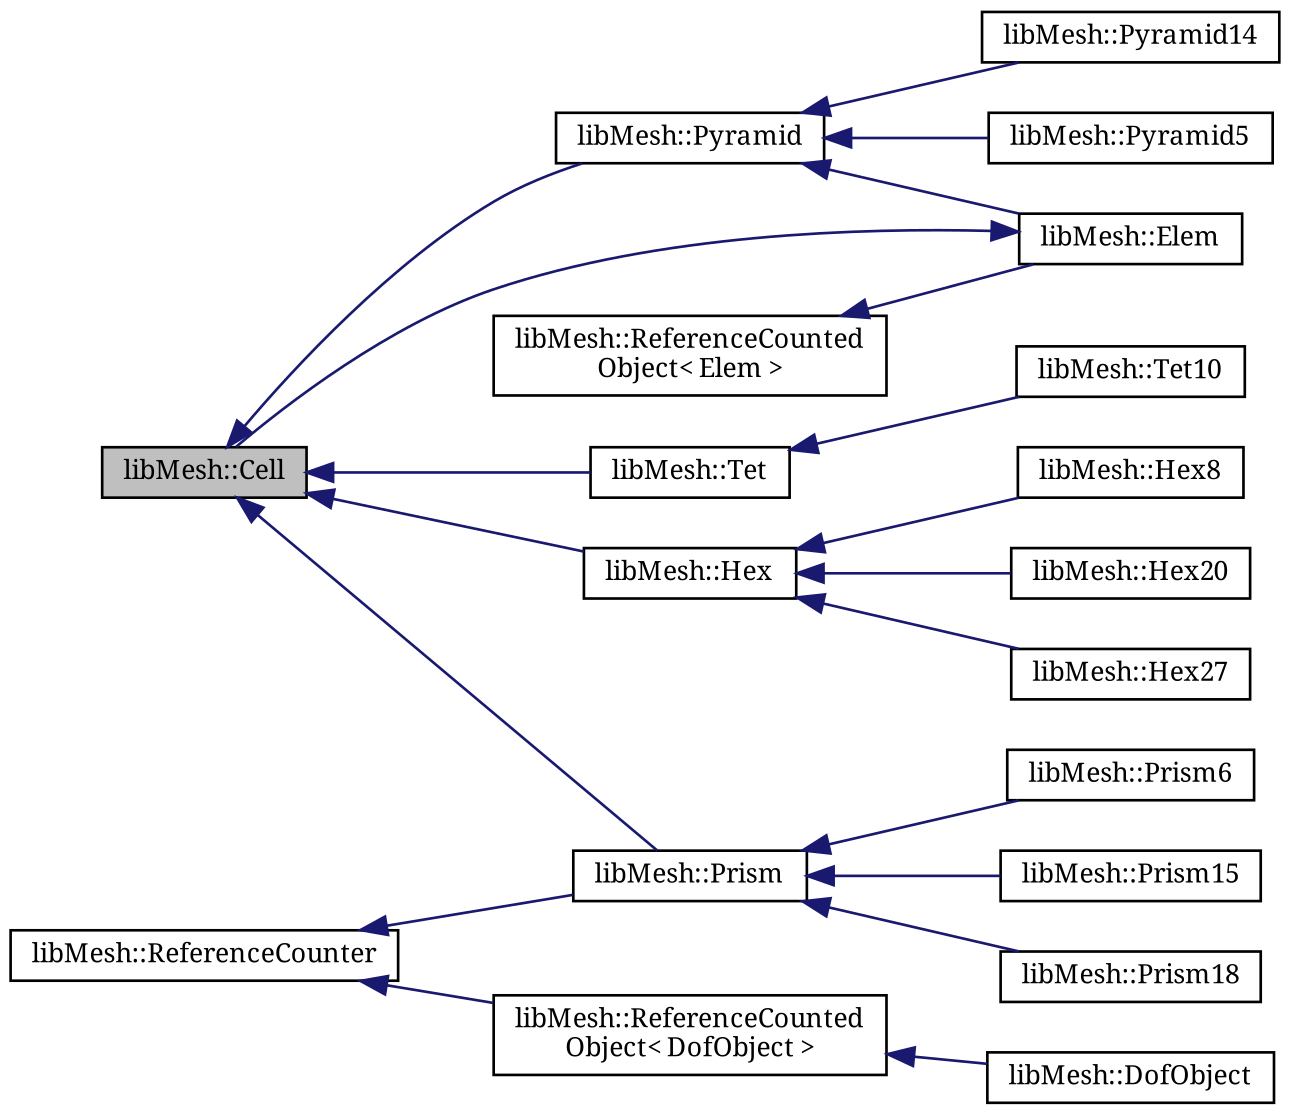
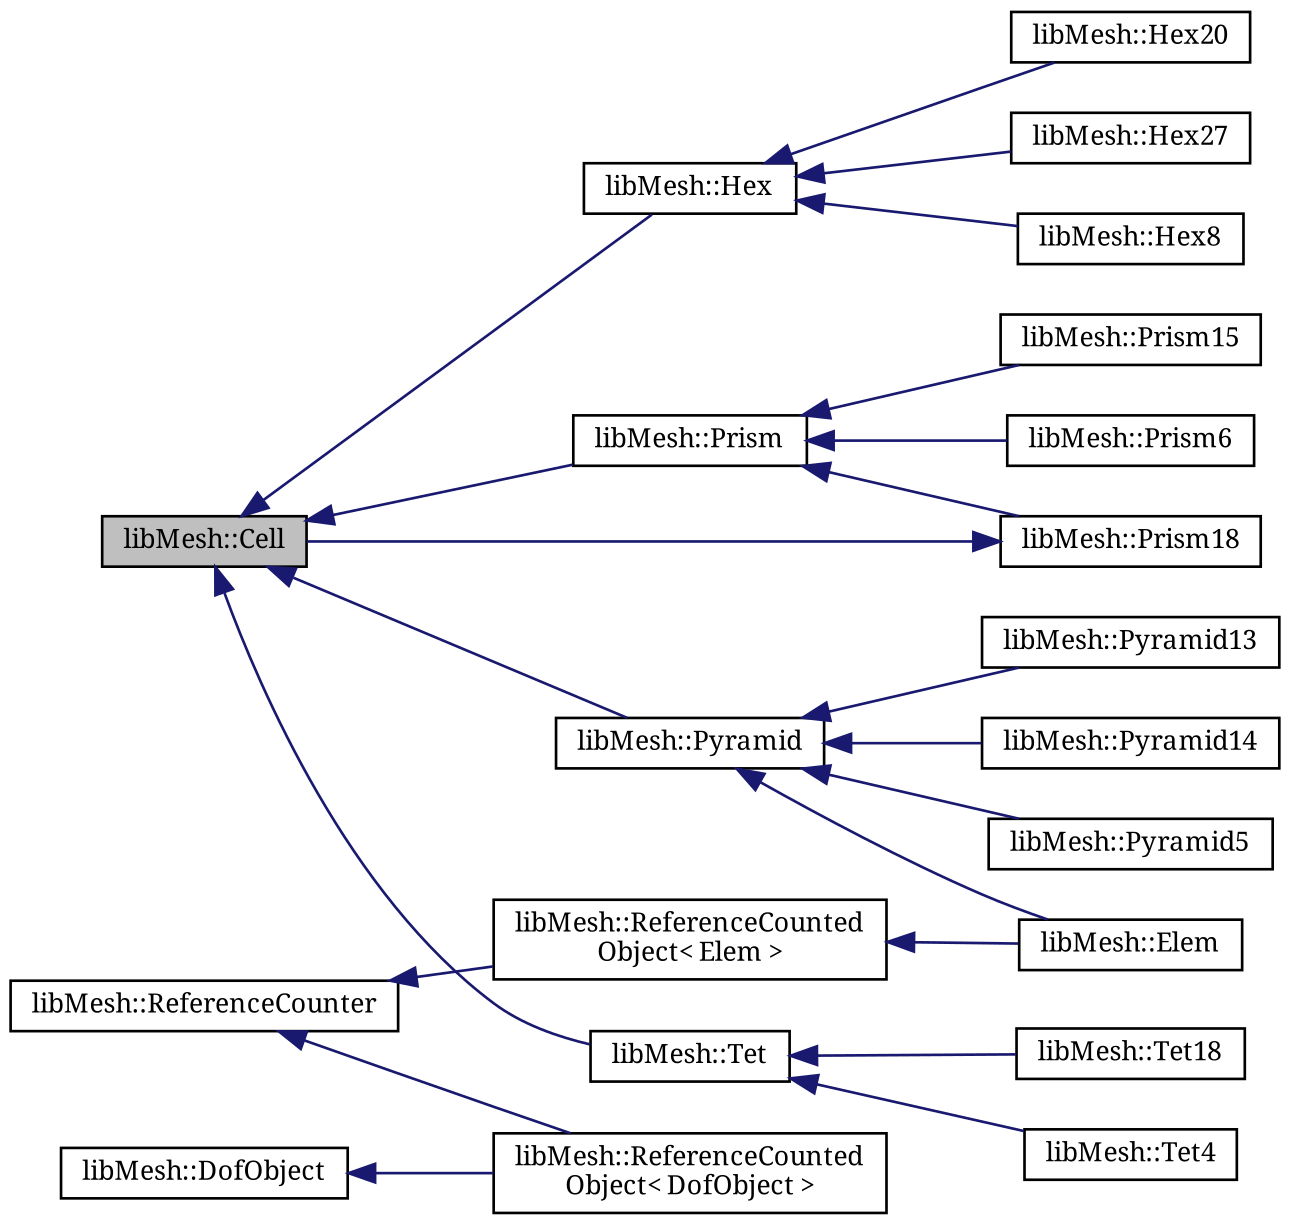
edge "libMesh::Cell" -> "libMesh::Elem": now "libMesh::Cell" -> "libMesh::Prism18"
node "libMesh::Tet10": label "libMesh::Tet10" -> "libMesh::Tet18"
node "libMesh::Pyramid13": added
edge "libMesh::Prism" -> "libMesh::ReferenceCounter": now "libMesh::ReferenceCounted Object< Elem >" -> "libMesh::ReferenceCounter"
edge "libMesh::DofObject" -> "libMesh::ReferenceCounted Object< DofObject >": reversed
node "libMesh::Tet4": added
